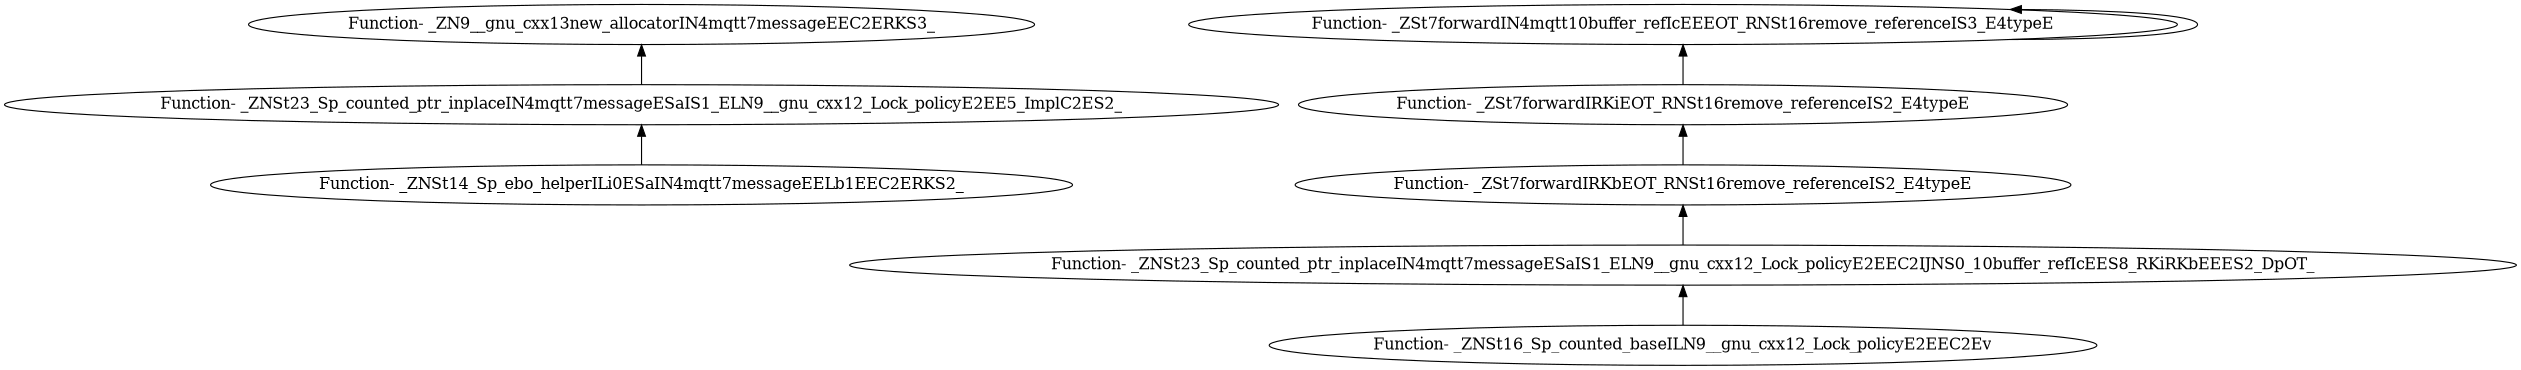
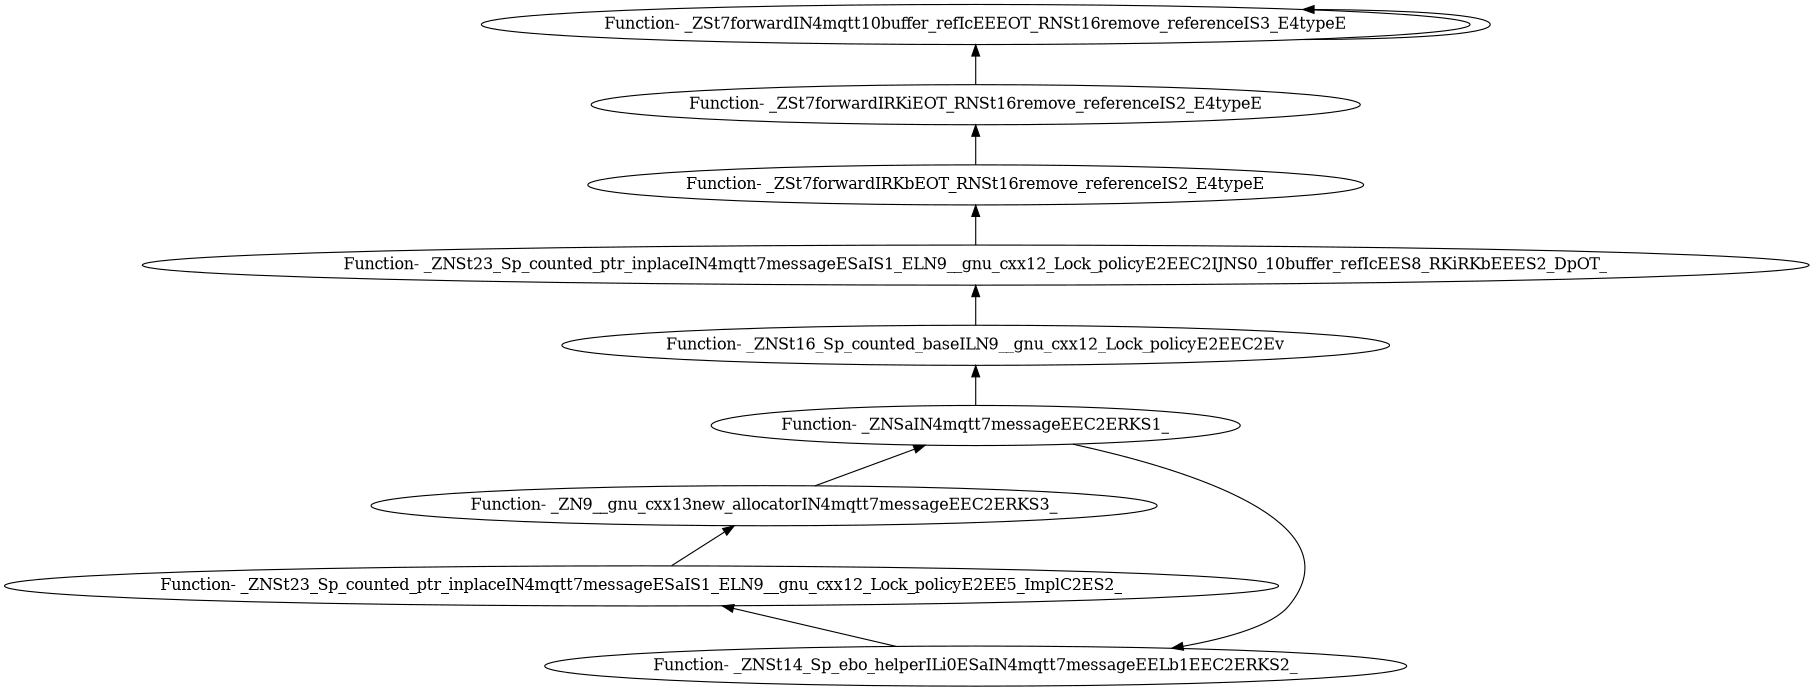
node "Function- _ZNSaIN4mqtt7messageEEC2ERKS1_": added
